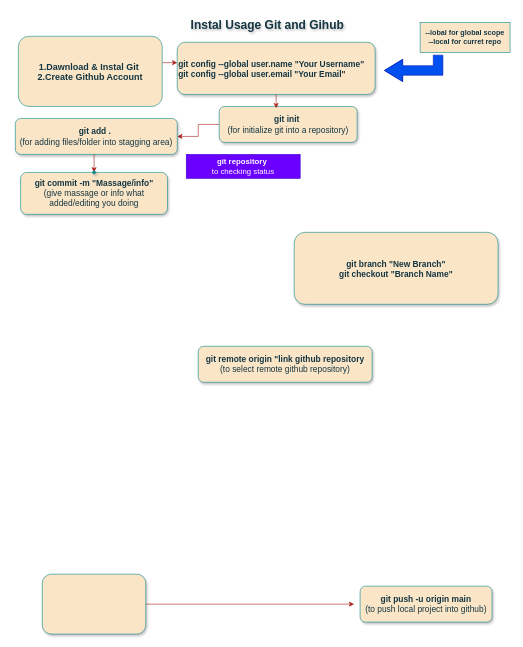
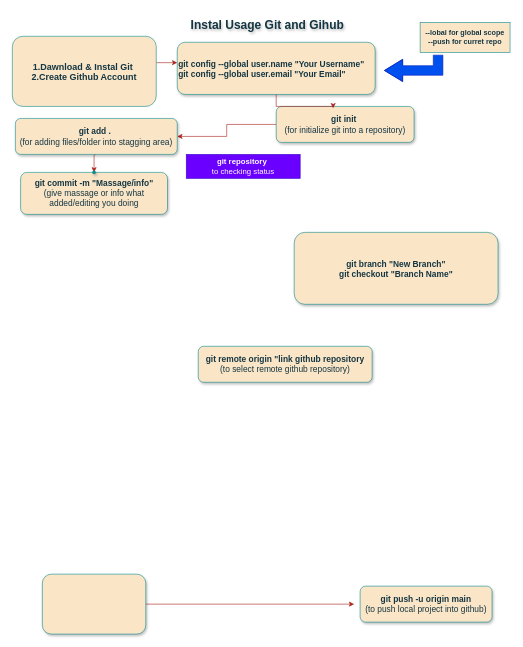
node "--lobal for global scope --local for curret repo": label "--lobal for global scope --local for curret repo" -> "--lobal for global scope --push for curret repo"
node "1.Dawnload & Instal Git 2.Create Github Account": moved (90, 71) -> (84, 71)
node "git init (for initialize git into a repository)": moved (288, 125) -> (345, 125)
